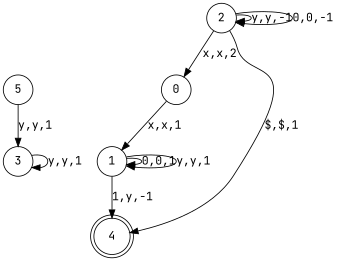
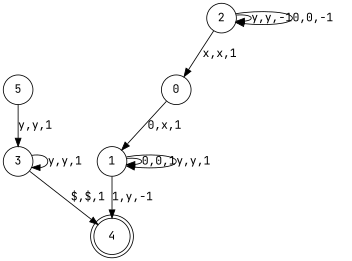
edge "2" -> "0": label "x,x,2" -> "x,x,1"
edge "0" -> "1": label "x,x,1" -> "0,x,1"
edge "2" -> "4": now "3" -> "4"
